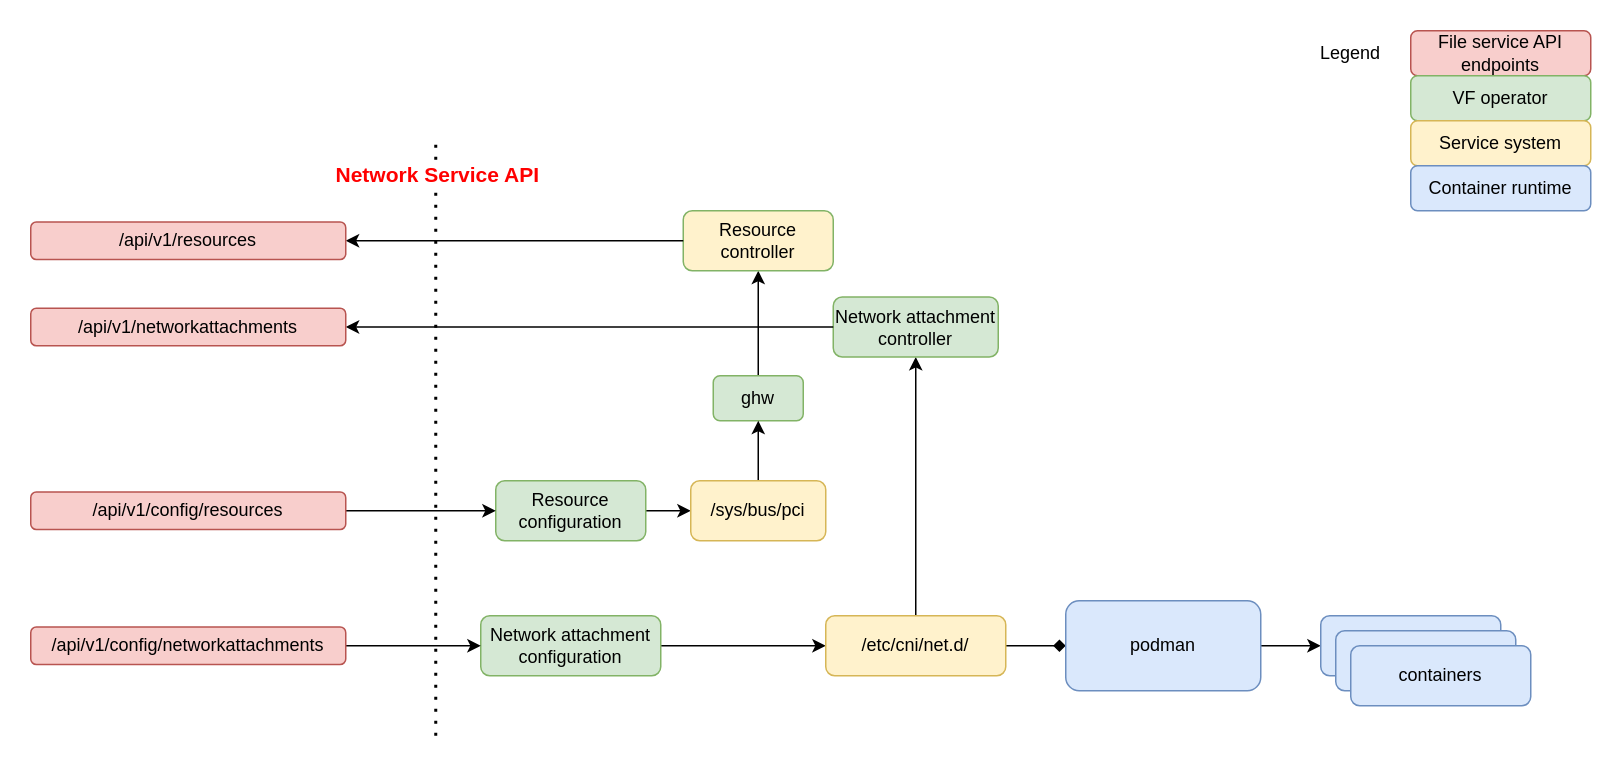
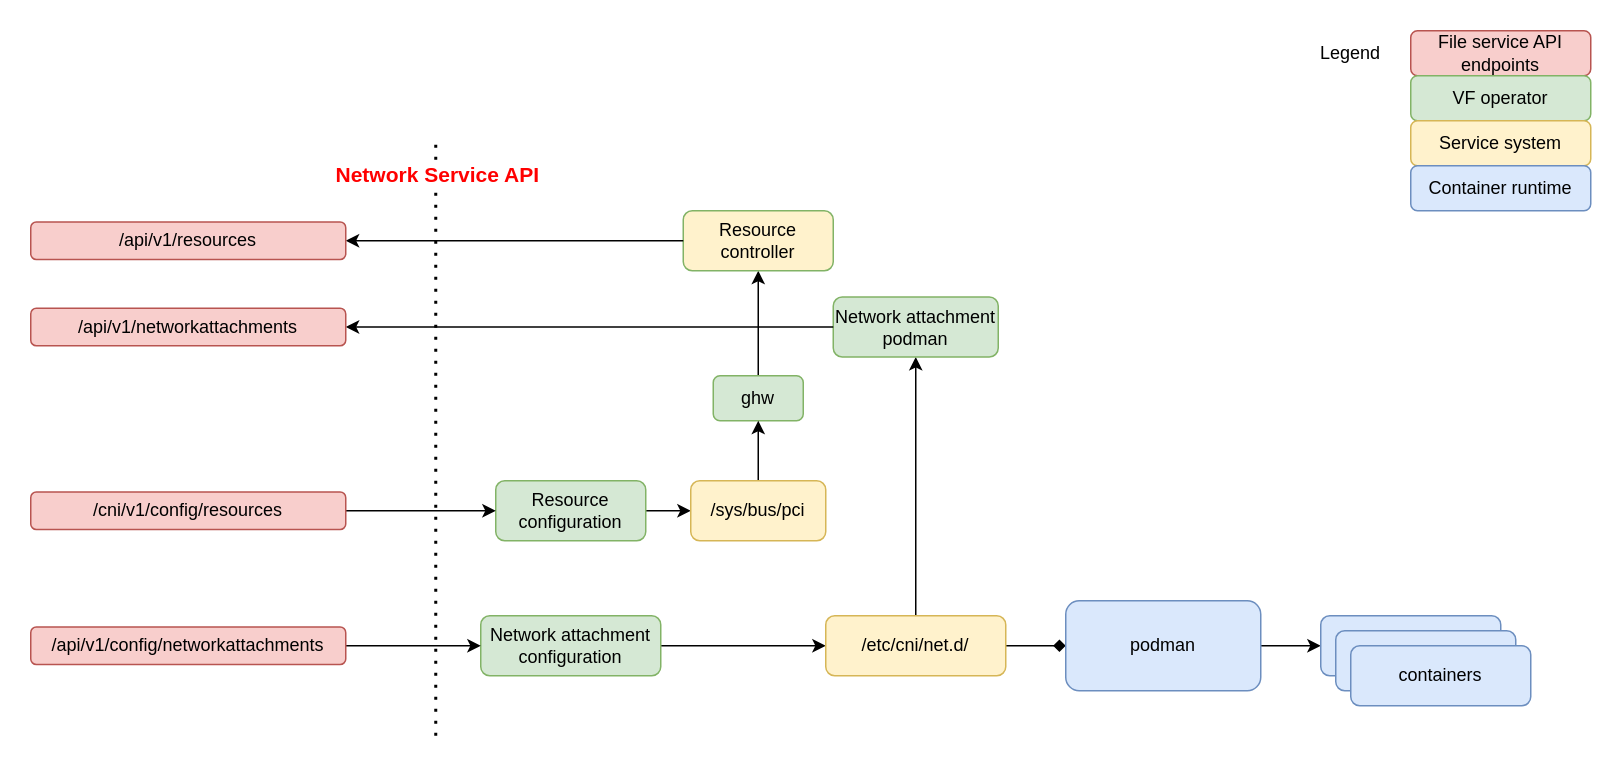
node "Network attachment controller": label "Network attachment controller" -> "Network attachment podman"
node "/api/v1/config/resources": label "/api/v1/config/resources" -> "/cni/v1/config/resources"
